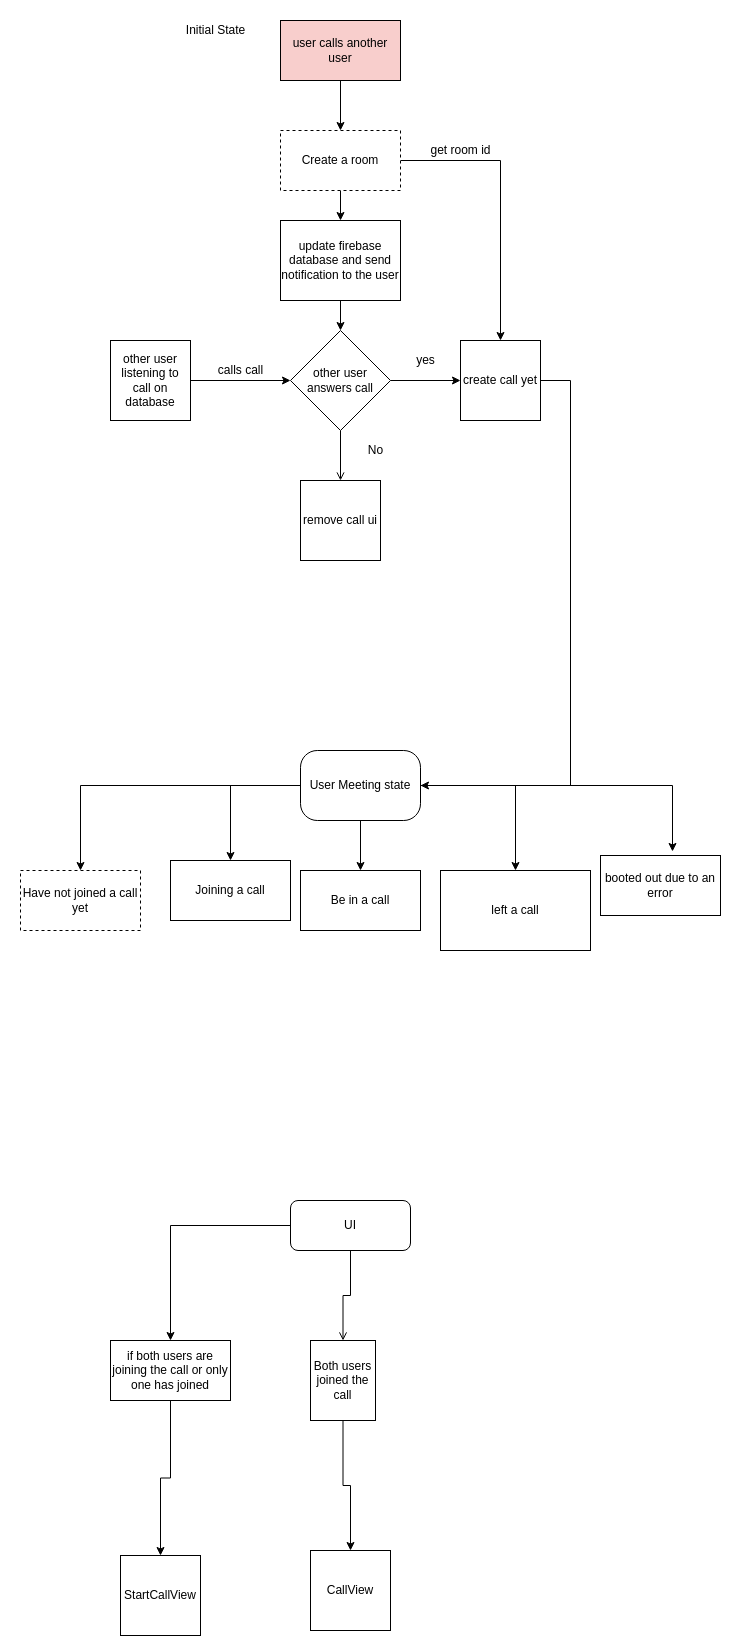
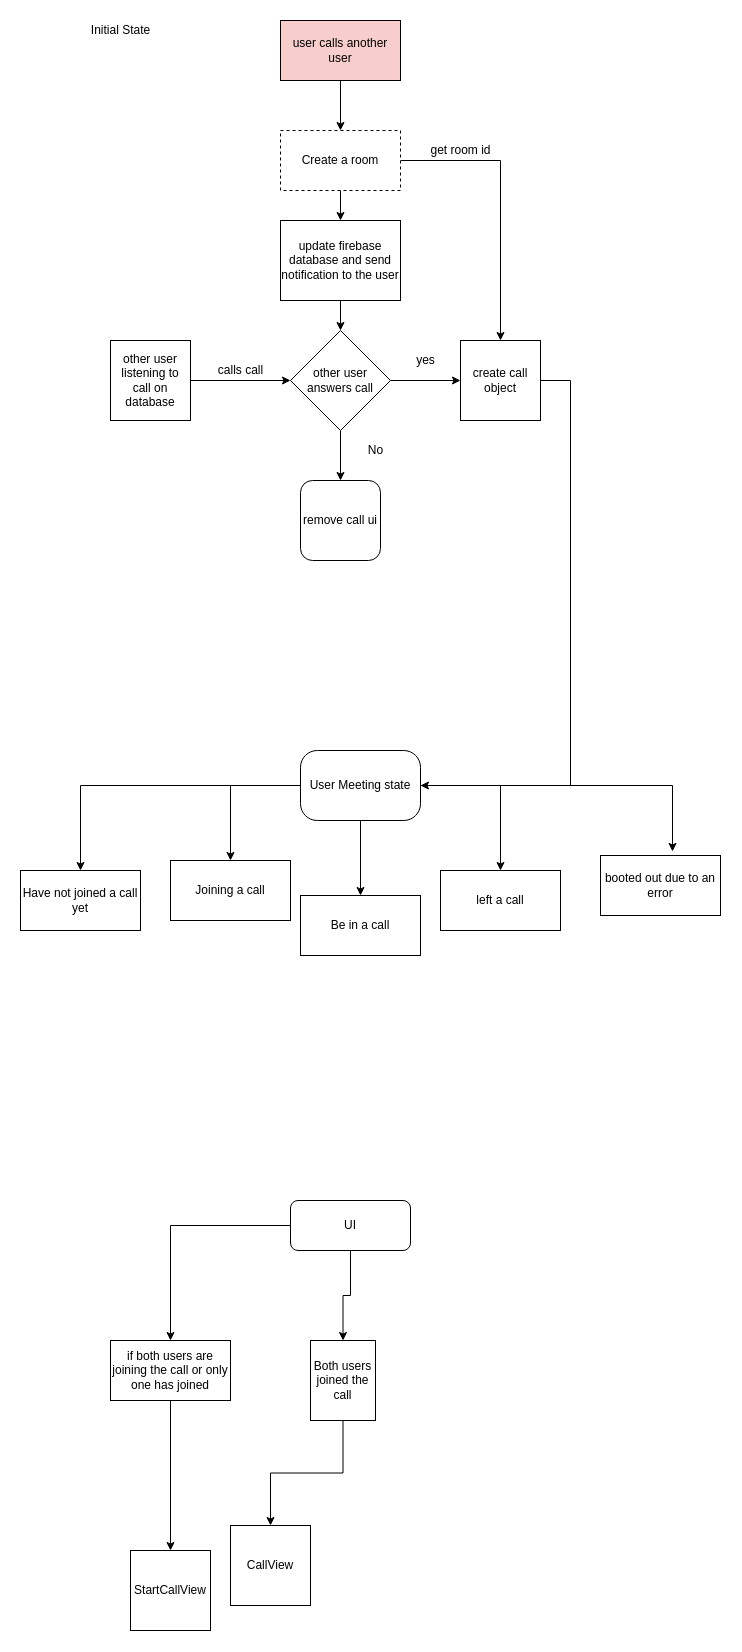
node "Initial State": moved (216, 31) -> (121, 31)
node "create call yet": label "create call yet" -> "create call object"
edge "other user answers call" -> "remove call ui": arrowhead open -> classic
node "remove call ui": shape rectangle -> rounded rectangle
node "Have not joined a call yet": style dashed -> solid
node "Be in a call": moved (361, 901) -> (361, 926)
node "left a call": size 150x80 -> 120x60
edge "UI" -> "Both users joined the call": arrowhead open -> classic
node "CallView": moved (351, 1591) -> (271, 1566)
node "StartCallView": moved (161, 1596) -> (171, 1591)
